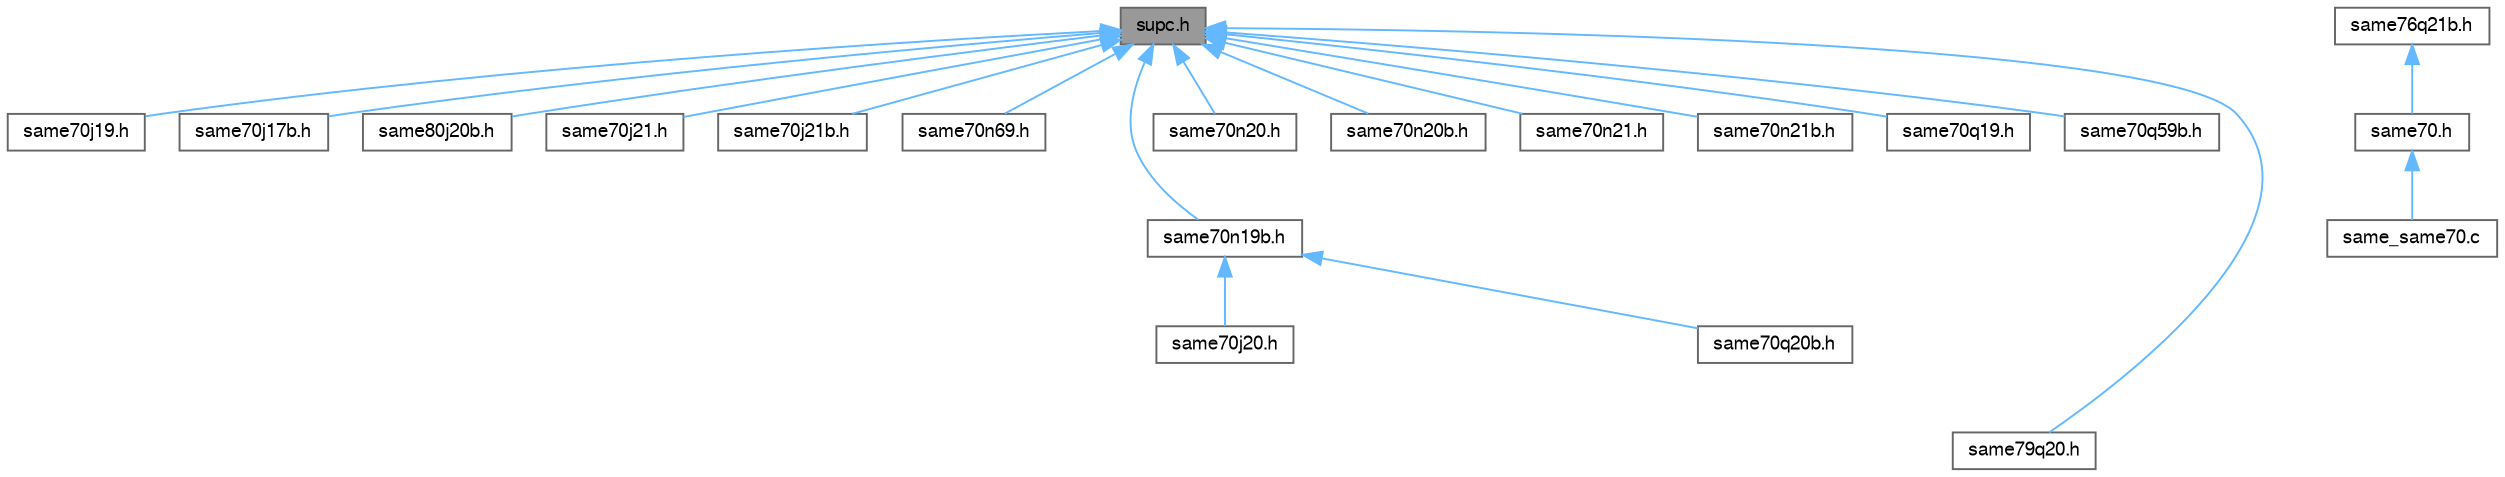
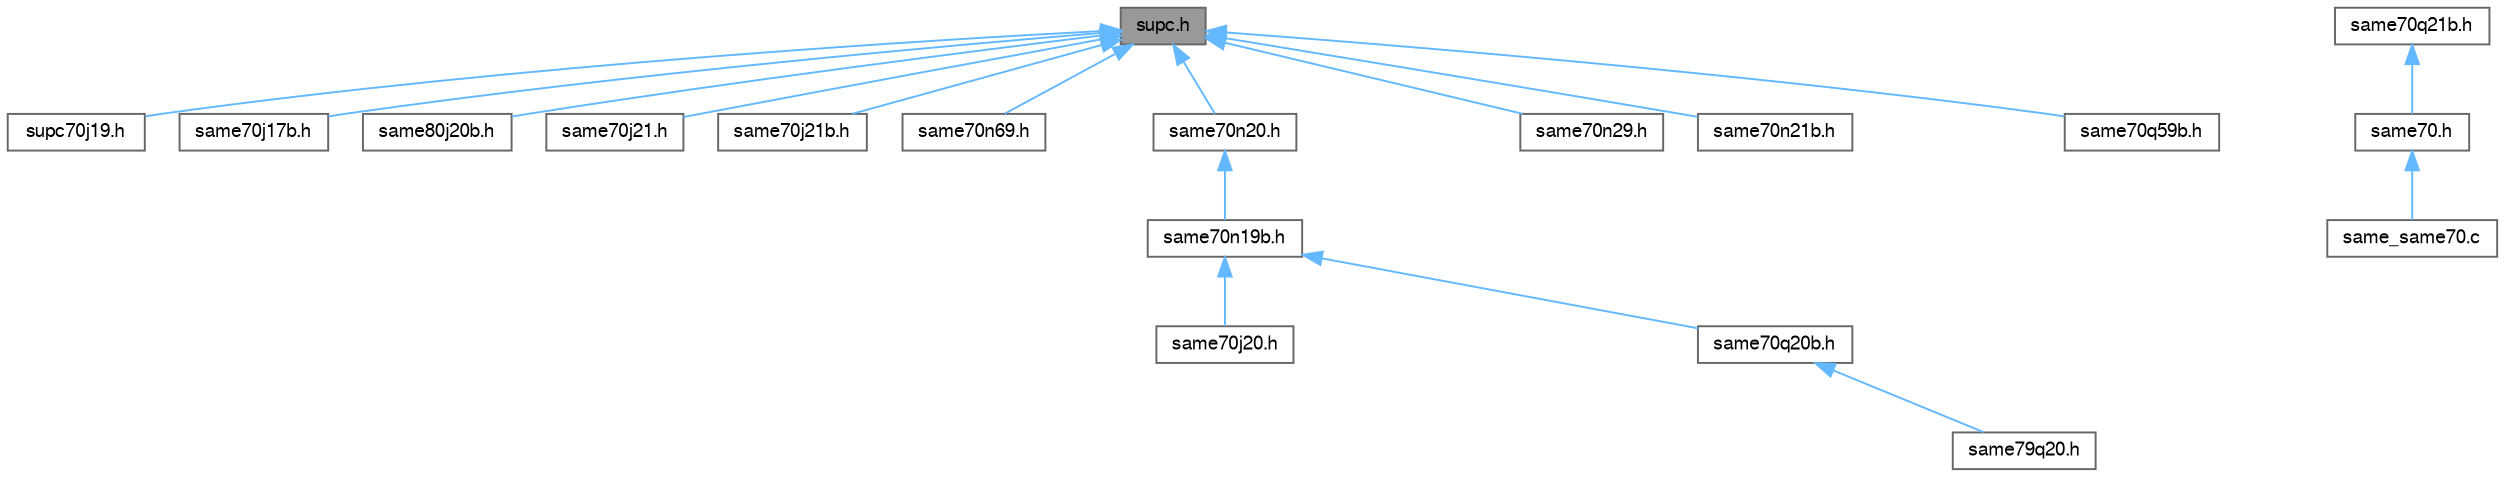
node "same76q21b.h": label "same76q21b.h" -> "same70q21b.h"
edge "same79q20.h" -> "supc.h": now "same79q20.h" -> "same70q20b.h"
node "same70j19.h": label "same70j19.h" -> "supc70j19.h"
node "same70n20b.h": removed
node "same70n21.h": label "same70n21.h" -> "same70n29.h"
node "same70q19.h": removed
edge "same70n19b.h" -> "supc.h": now "same70n19b.h" -> "same70n20.h"
